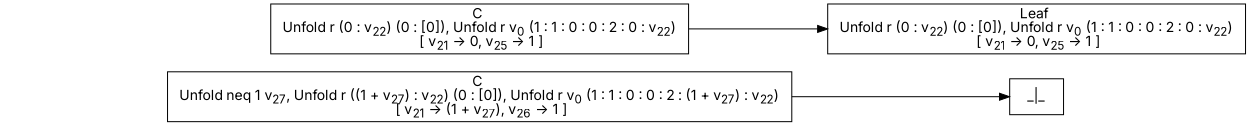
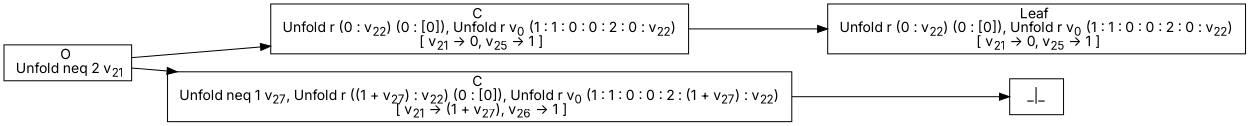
node "O": added
